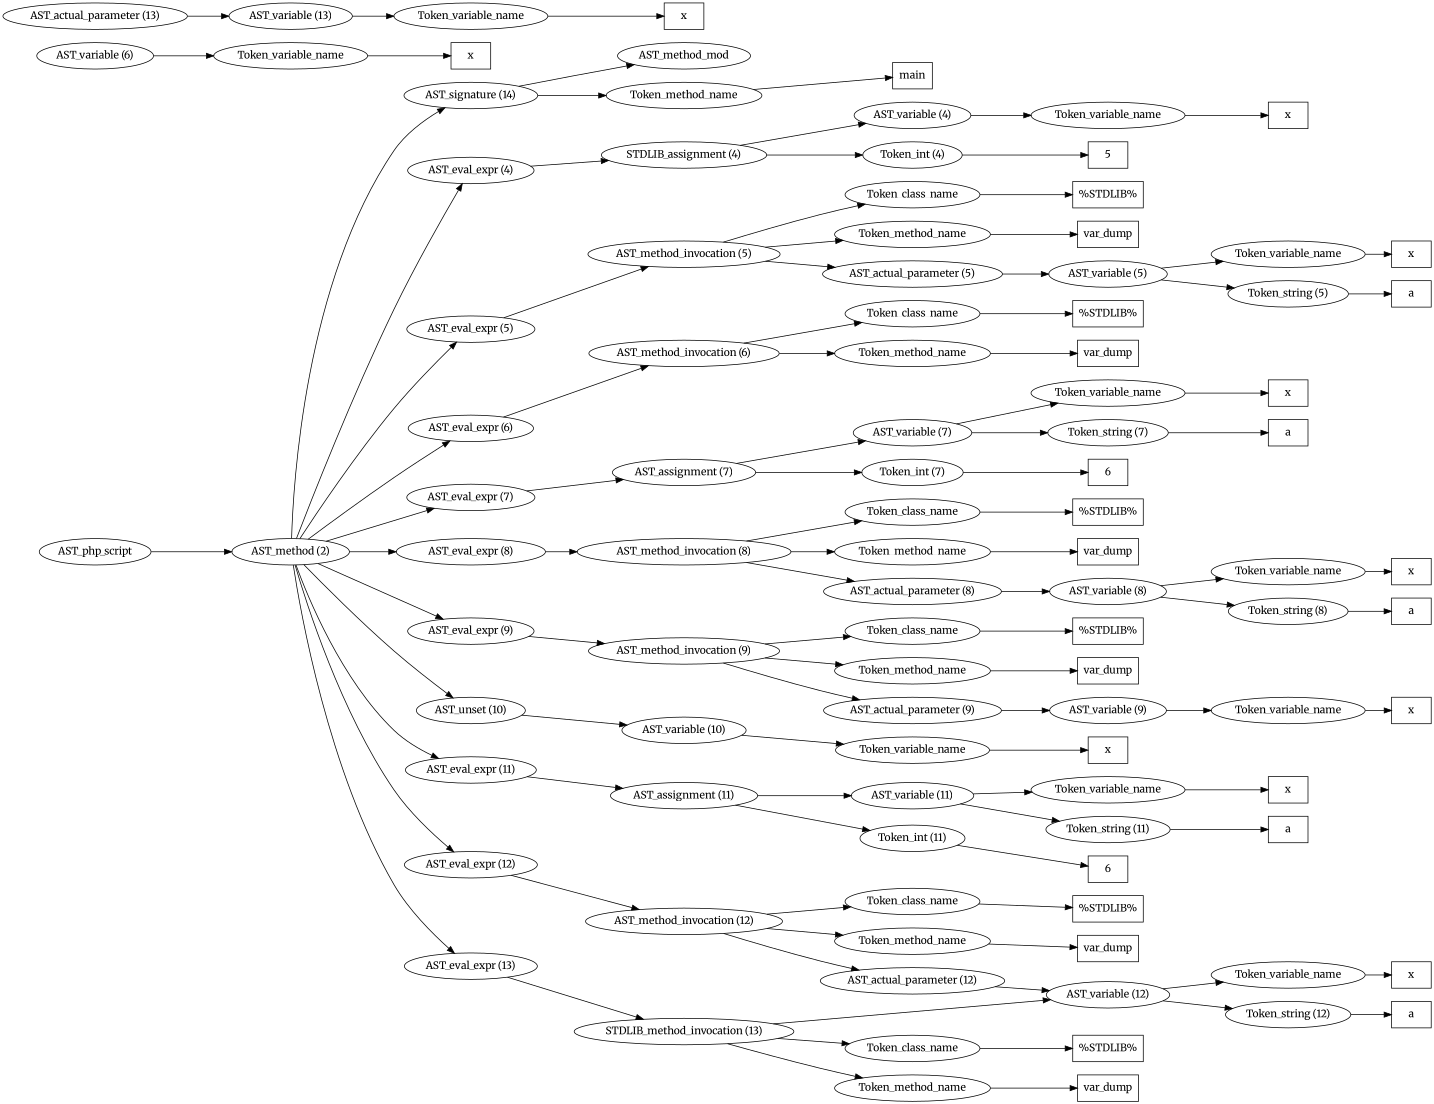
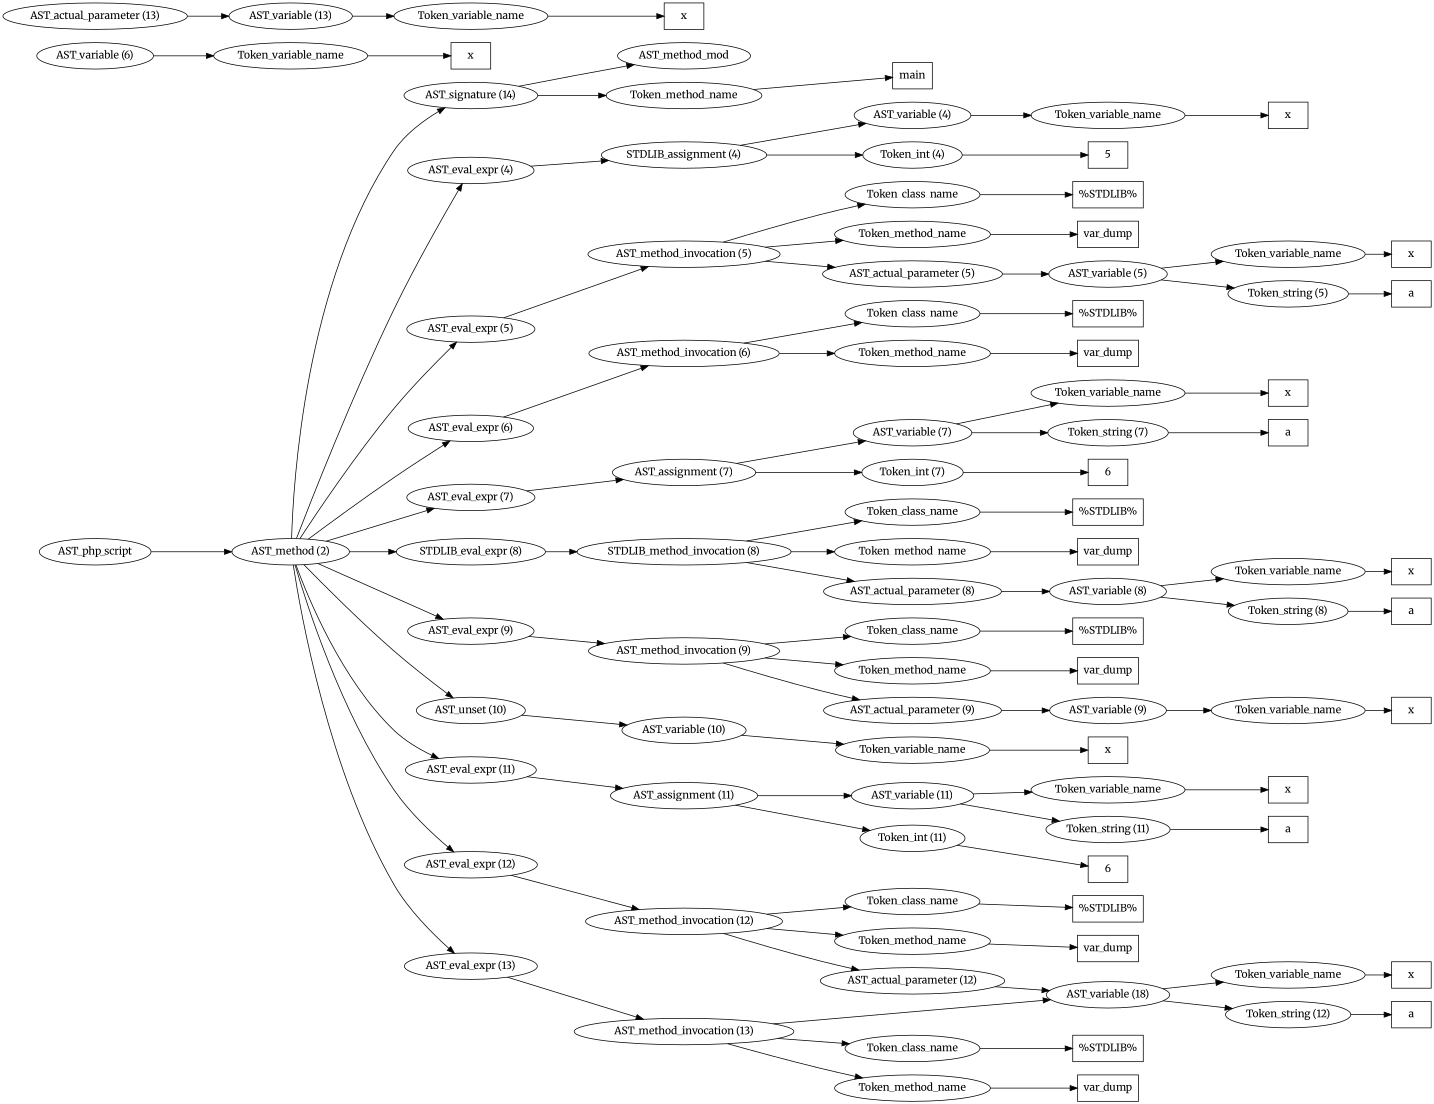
node "AST_eval_expr (8)": label "AST_eval_expr (8)" -> "STDLIB_eval_expr (8)"
node "AST_method_invocation (8)": label "AST_method_invocation (8)" -> "STDLIB_method_invocation (8)"
node "AST_variable (12)": label "AST_variable (12)" -> "AST_variable (18)"
node "STDLIB_method_invocation (13)": label "STDLIB_method_invocation (13)" -> "AST_method_invocation (13)"
